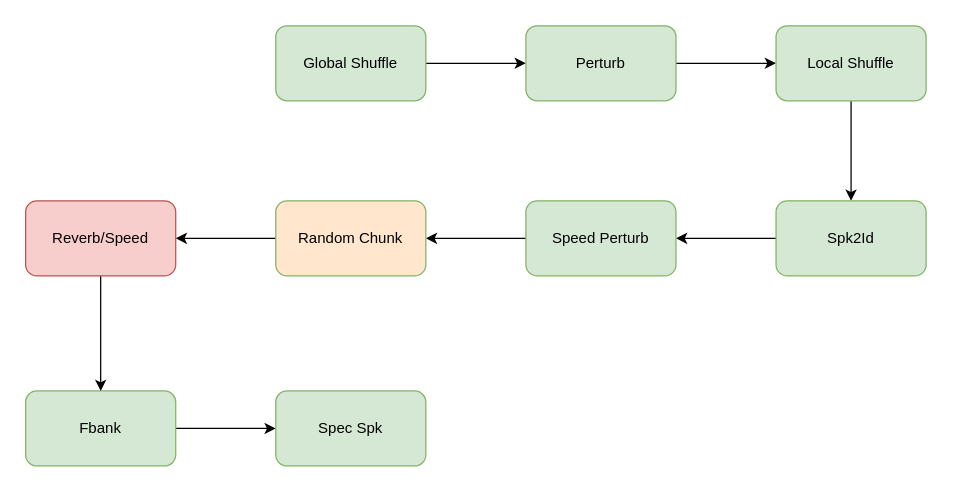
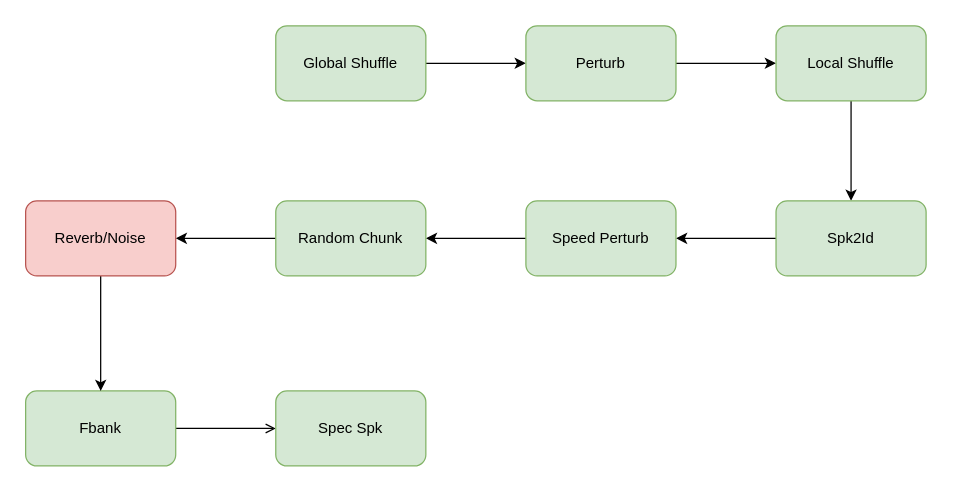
node "Reverb/Speed": label "Reverb/Speed" -> "Reverb/Noise"
node "Random Chunk": fillcolor #ffe6cc -> #d5e8d4
edge "Fbank" -> "Spec Spk": arrowhead classic -> open
